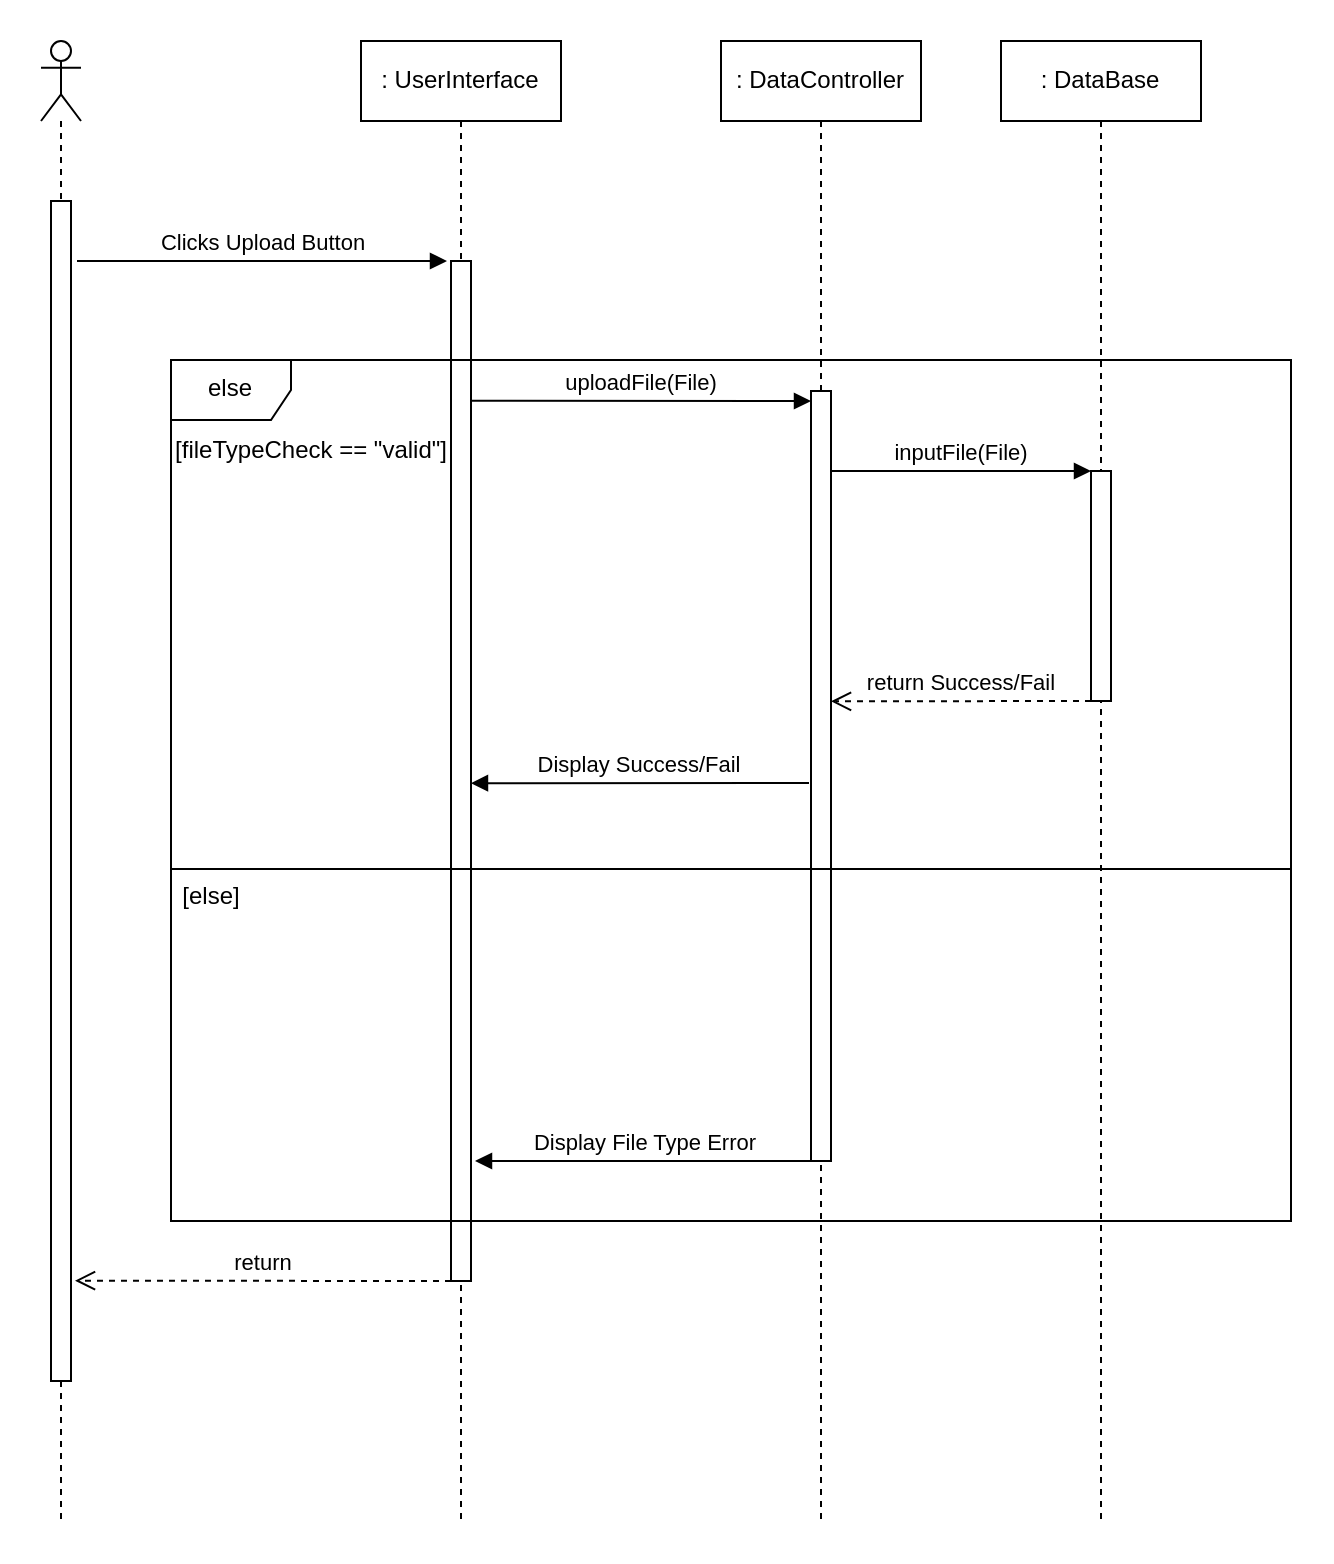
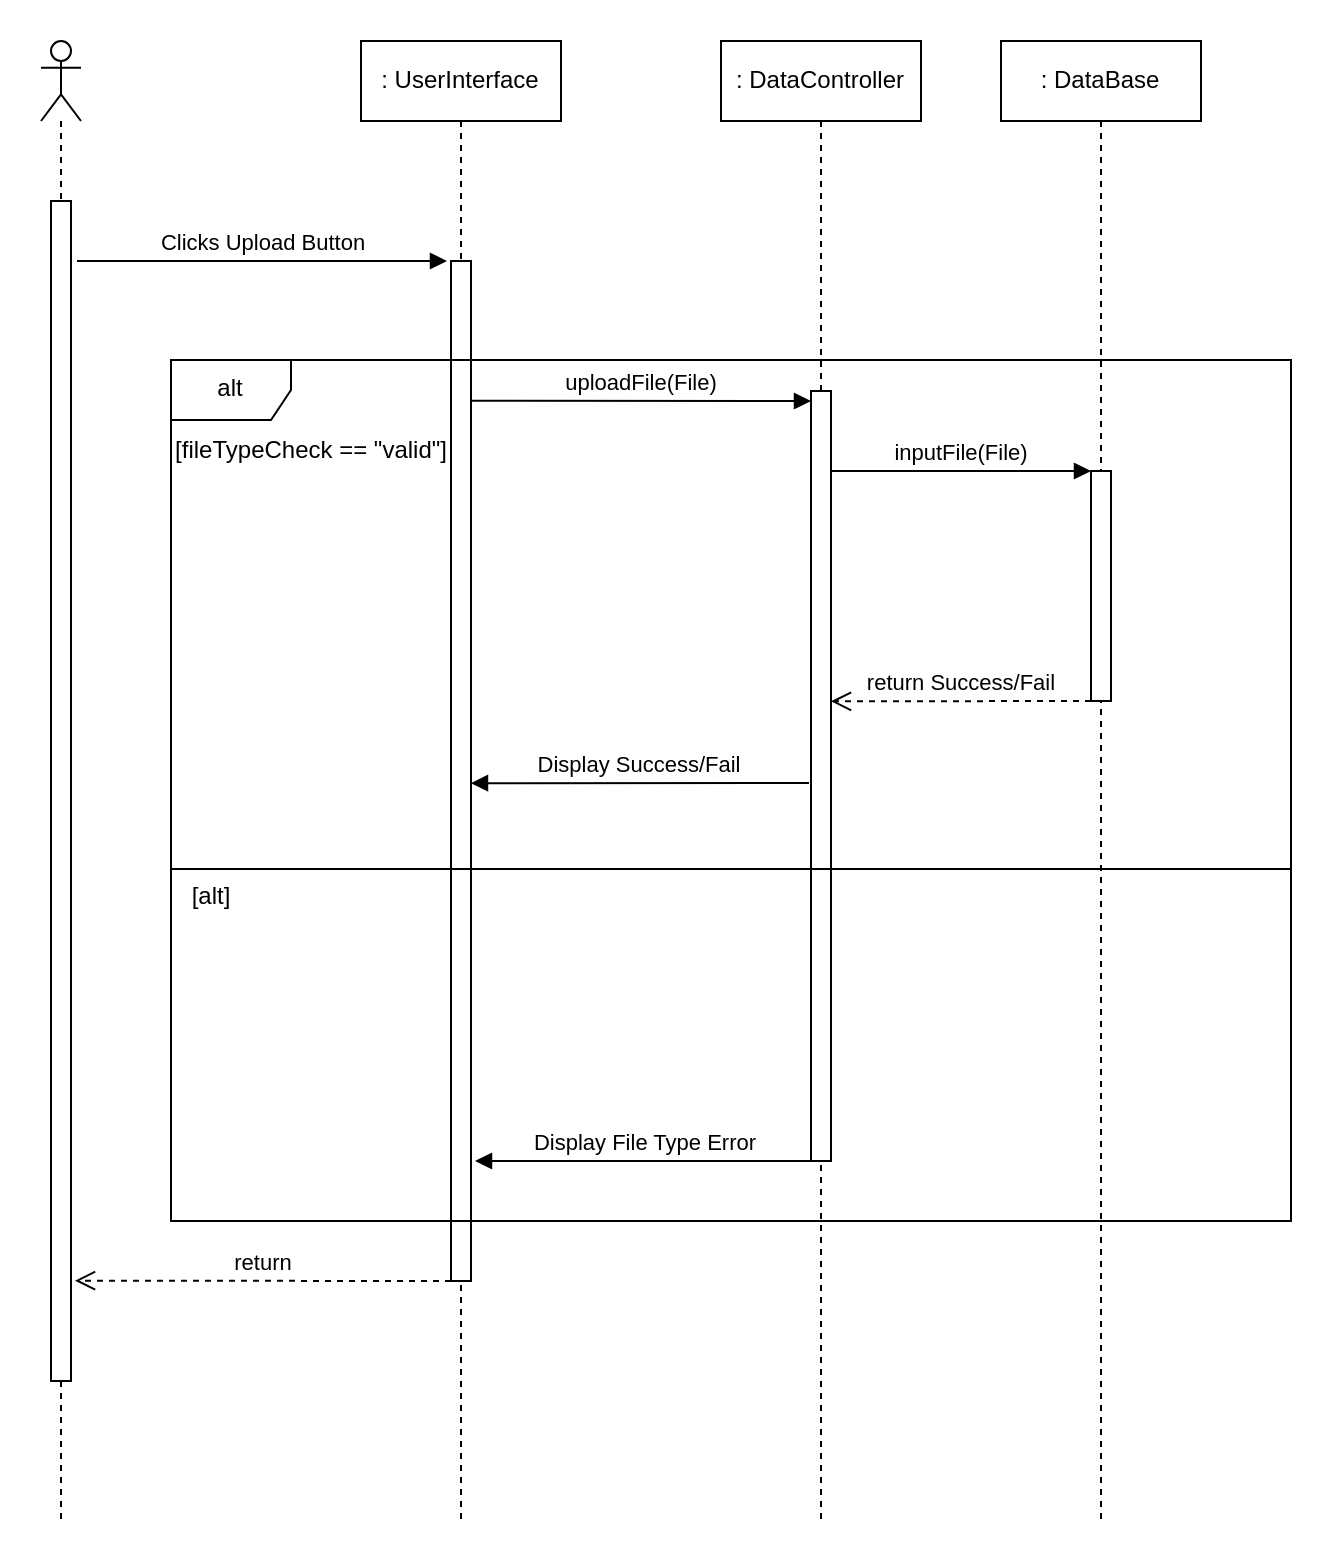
node "else": label "else" -> "alt"
node "[else]": label "[else]" -> "[alt]"
